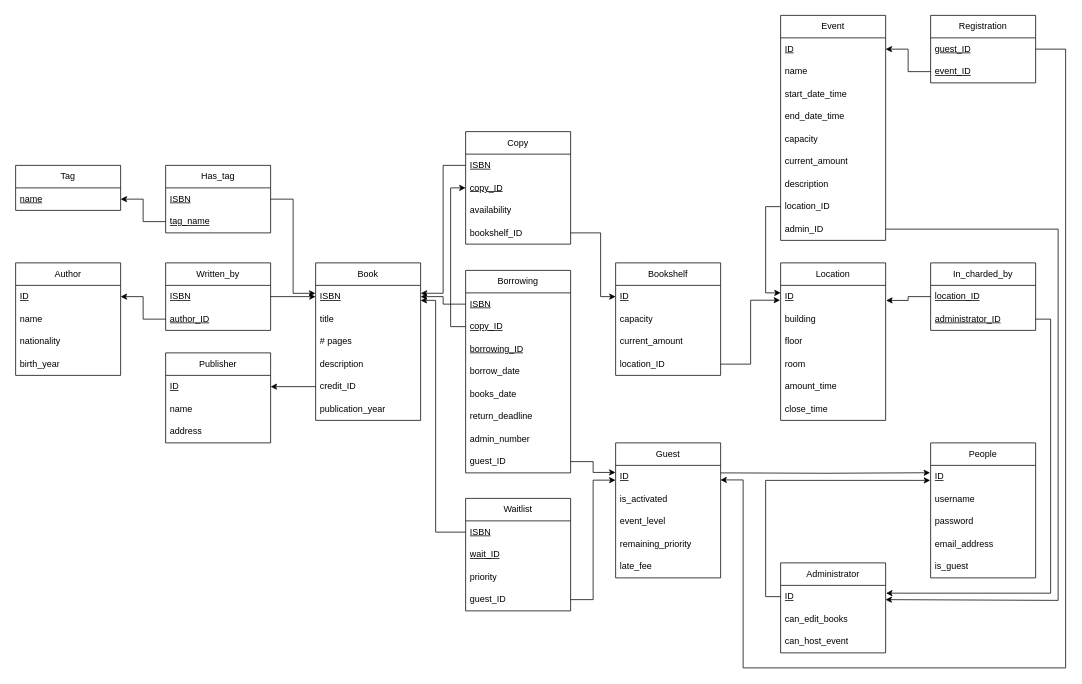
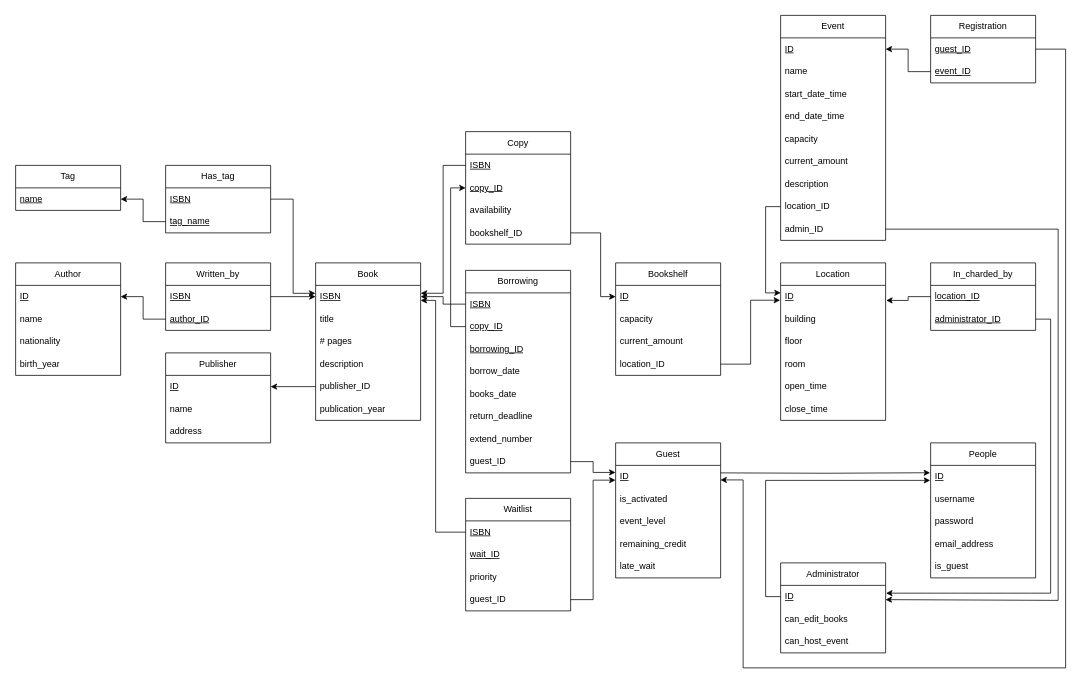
node "credit_ID": label "credit_ID" -> "publisher_ID"
node "amount_time": label "amount_time" -> "open_time"
node "admin_number": label "admin_number" -> "extend_number"
node "remaining_priority": label "remaining_priority" -> "remaining_credit"
node "late_fee": label "late_fee" -> "late_wait"
